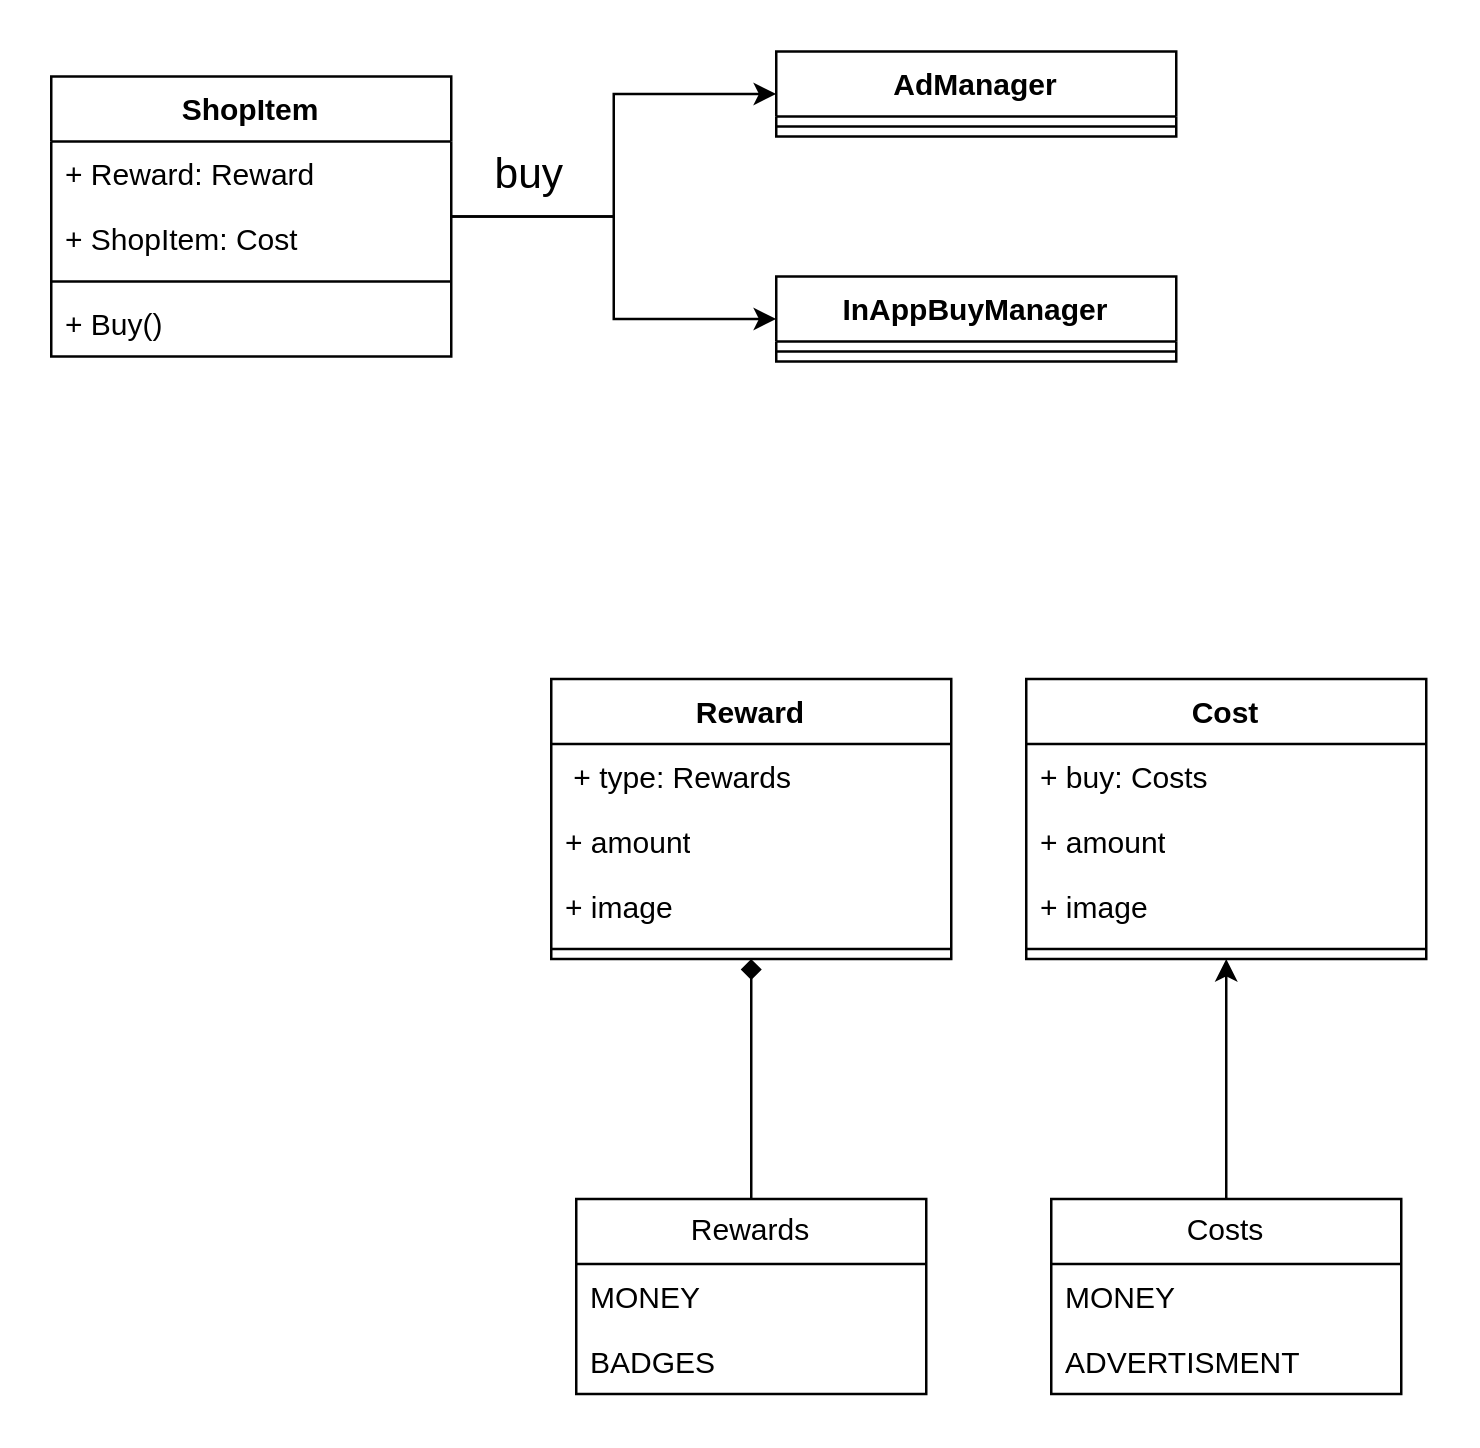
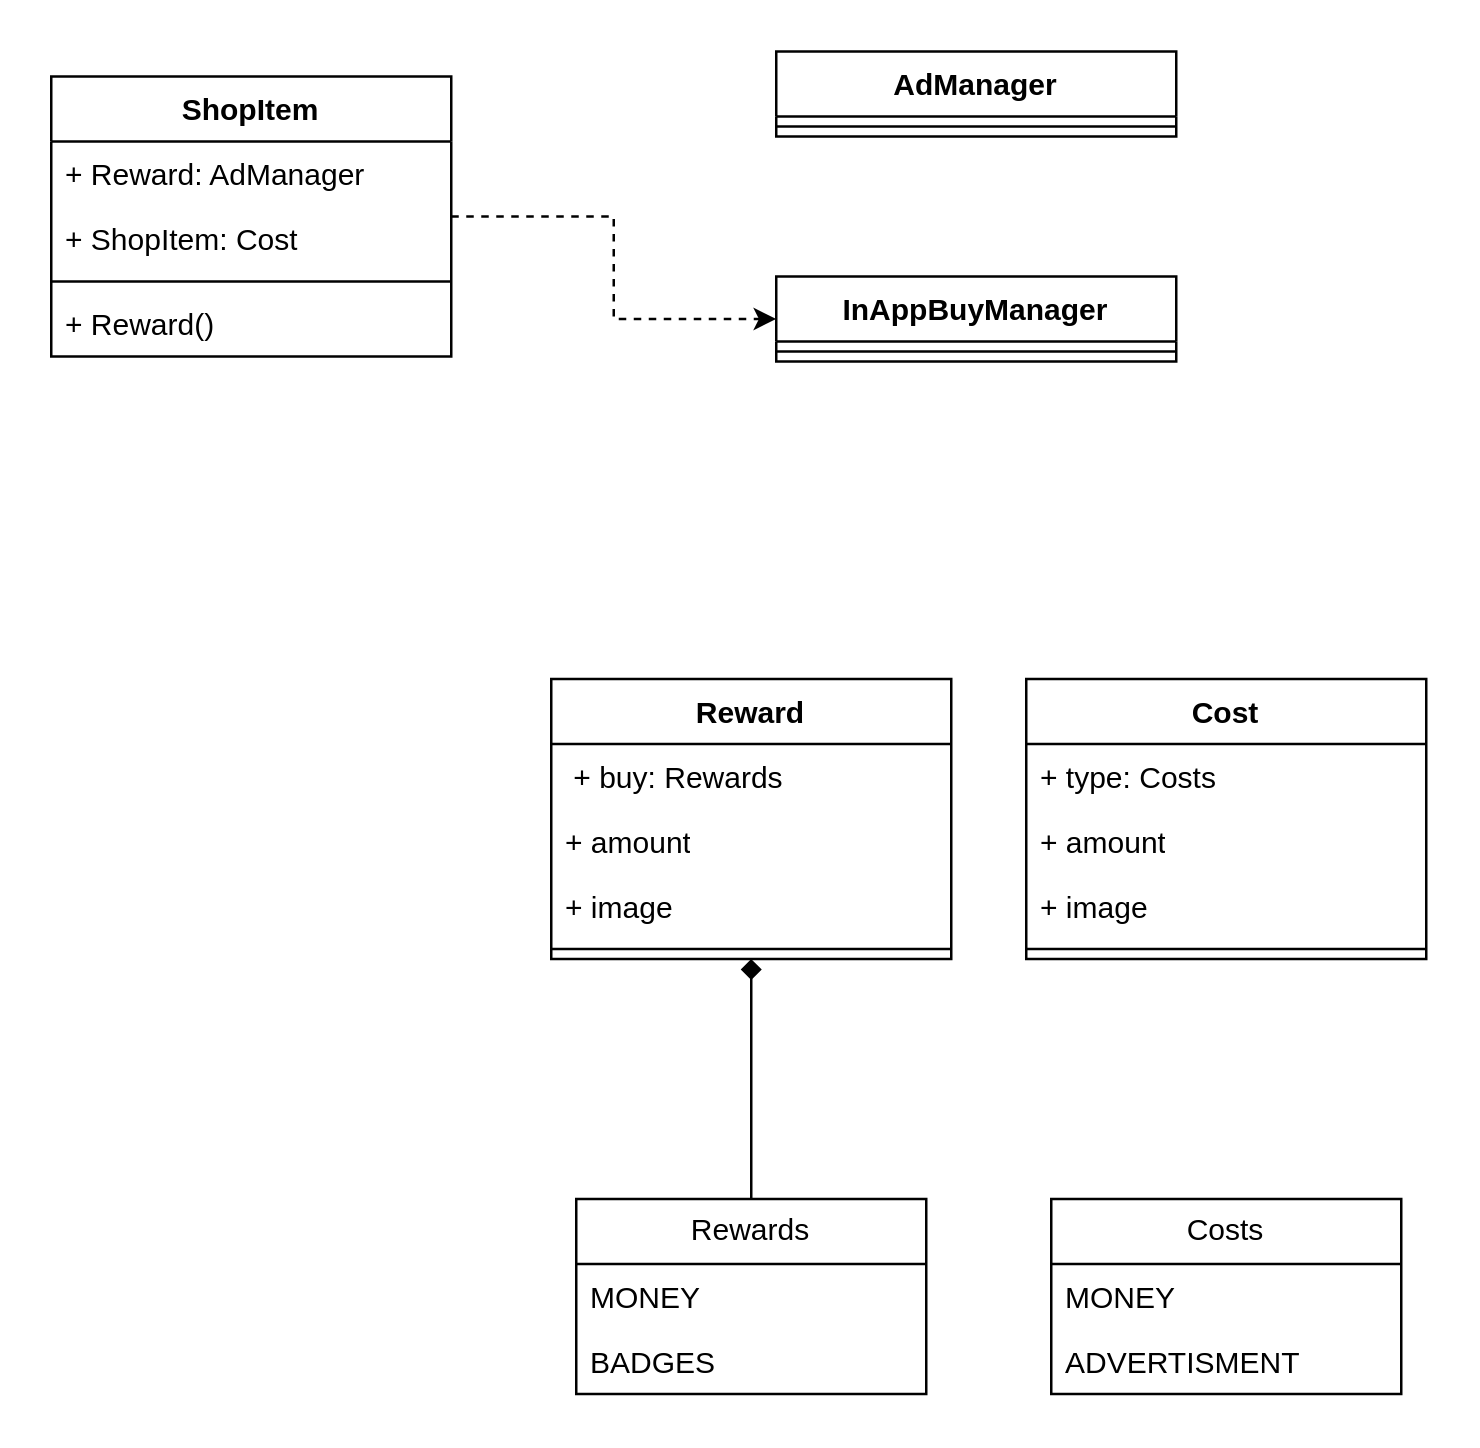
edge "ShopItem" -> "AdManager": removed, label "buy"
node "+ Reward: Reward": label "+ Reward: Reward" -> "+ Reward: AdManager"
edge "ShopItem" -> "InAppBuyManager": style solid -> dashed
node "+ Buy()": label "+ Buy()" -> "+ Reward()"
node "+ type: Rewards": label "+ type: Rewards" -> "+ buy: Rewards"
node "+ buy: Costs": label "+ buy: Costs" -> "+ type: Costs"
edge "Costs" -> "Cost": removed
